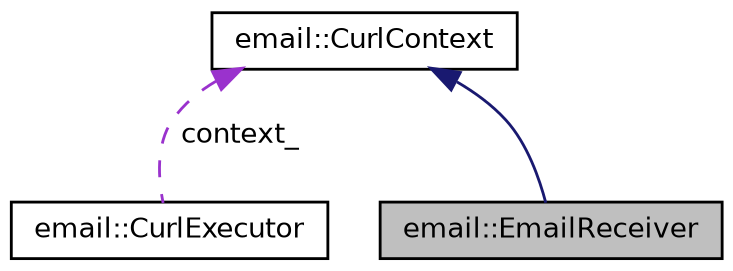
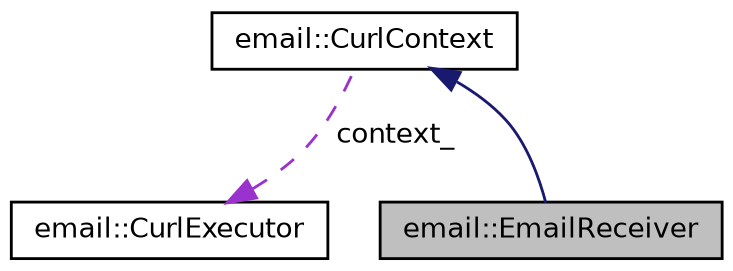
edge "email::CurlExecutor" -> "email::CurlContext": reversed
